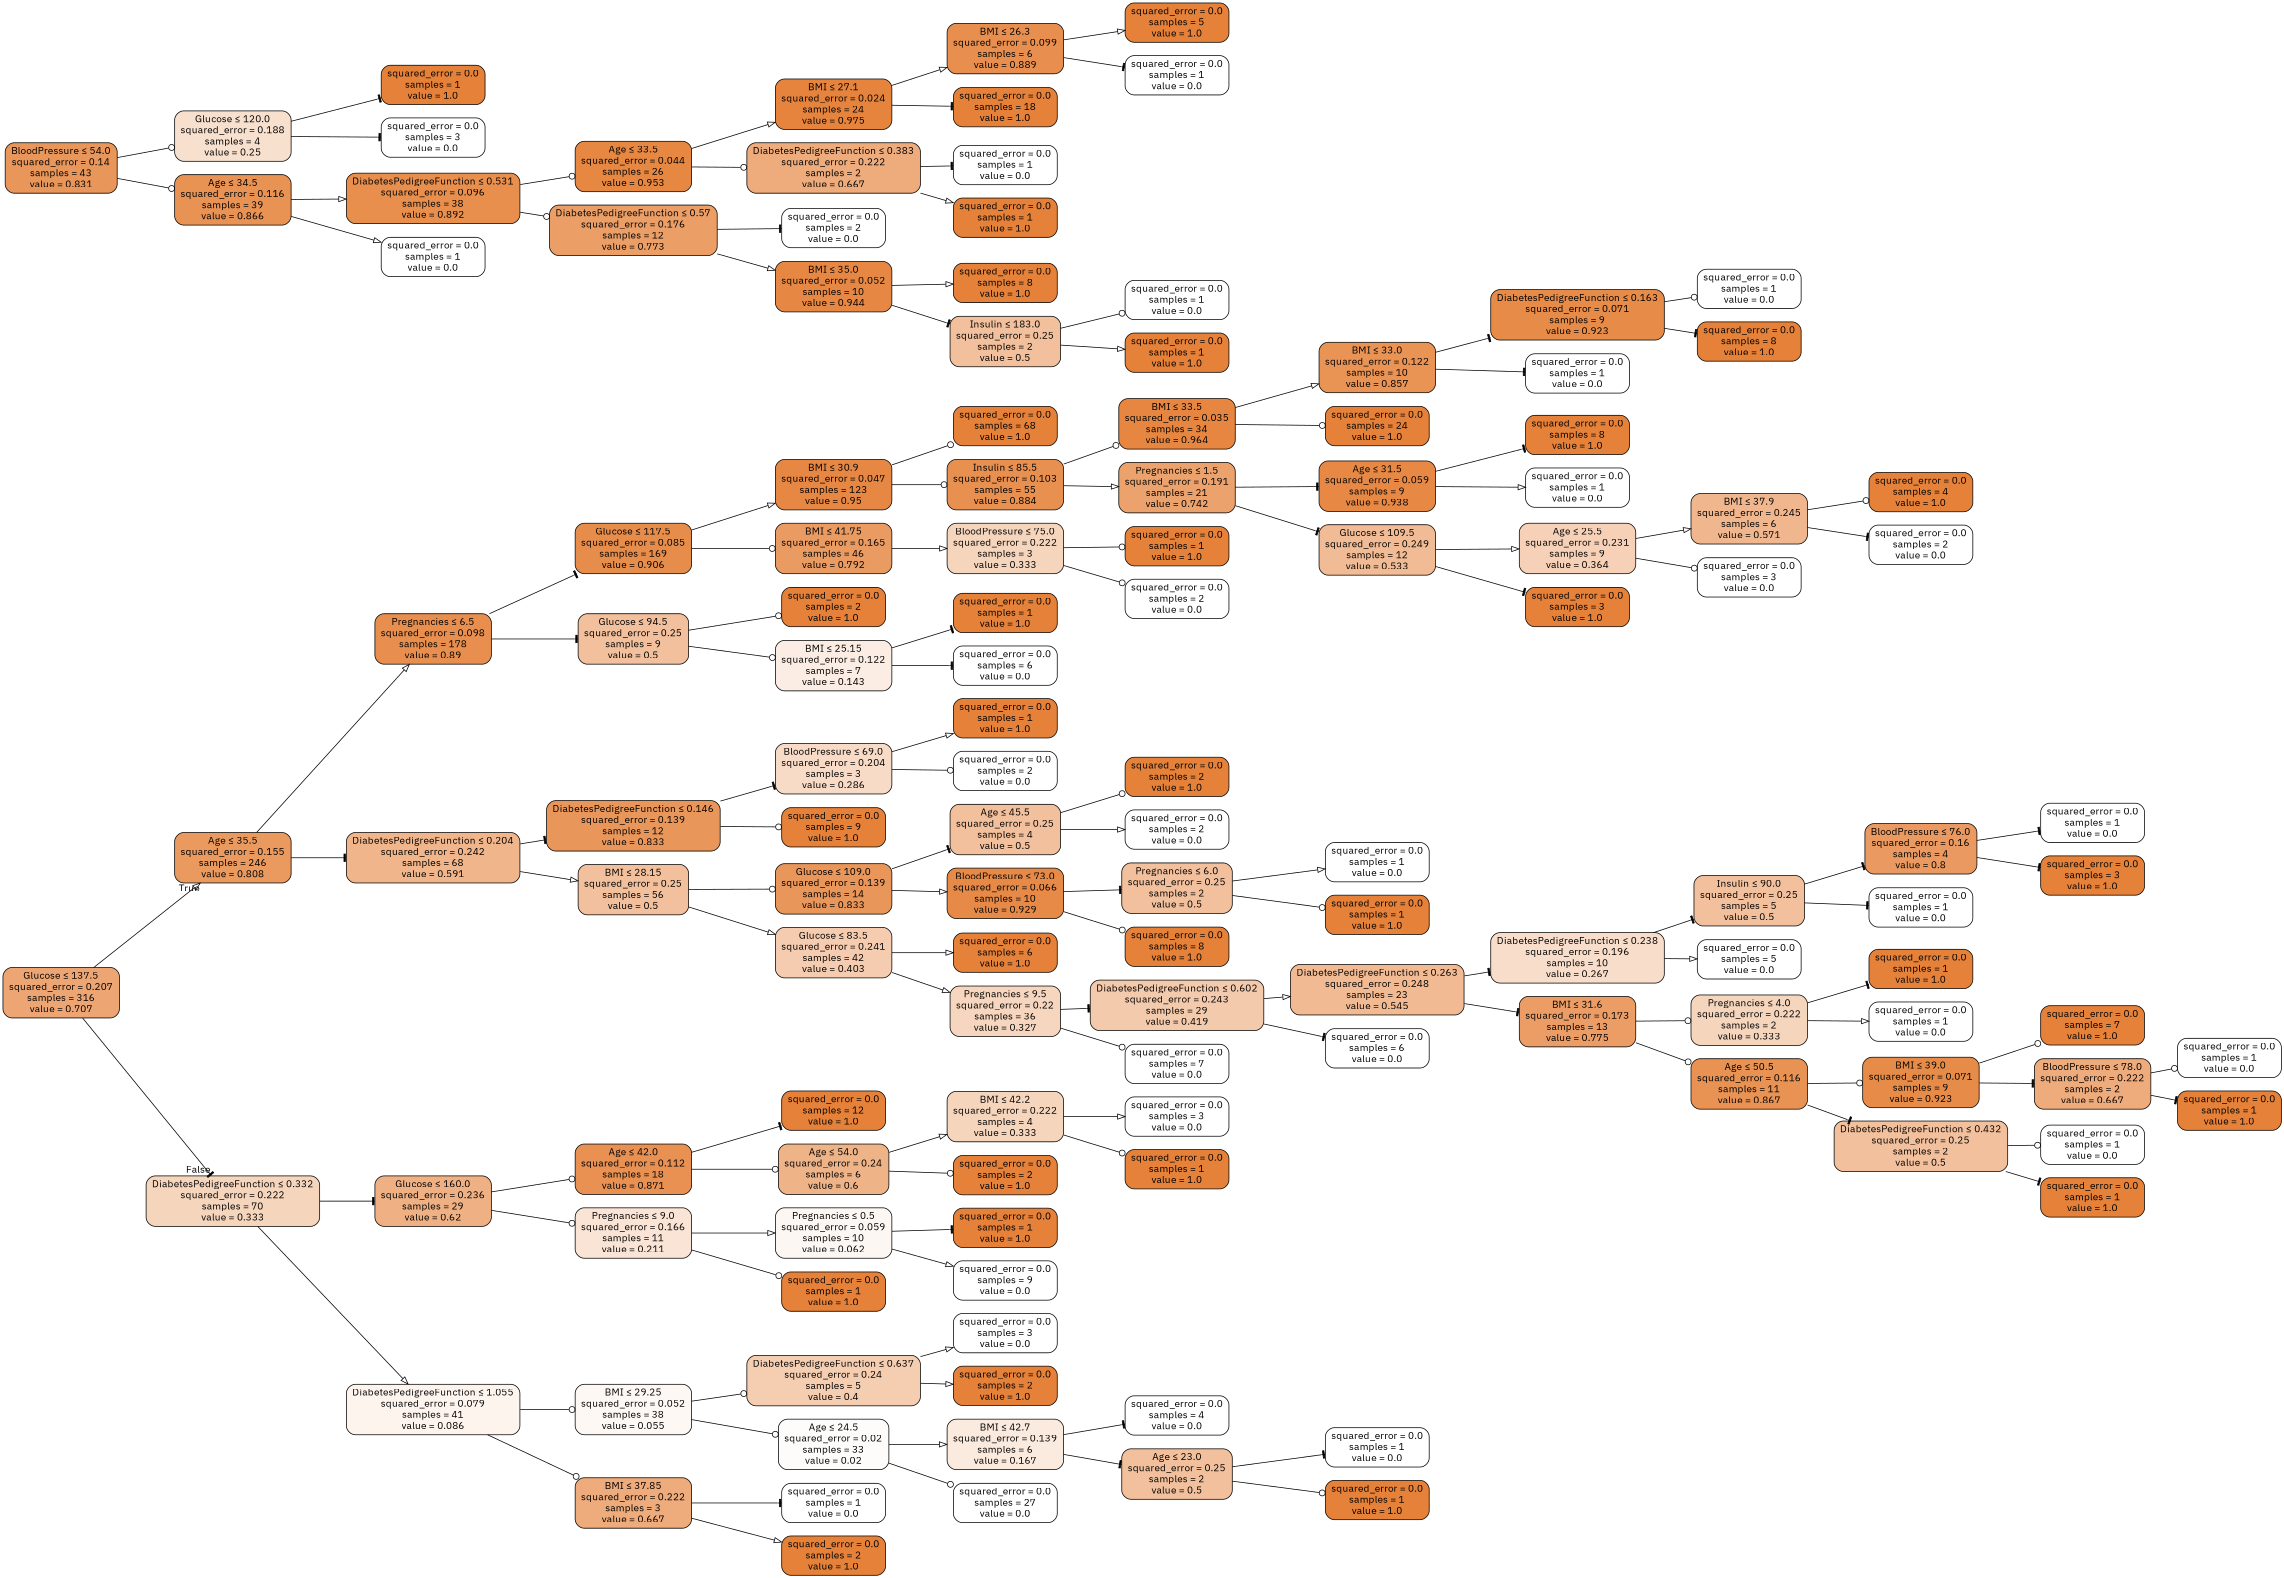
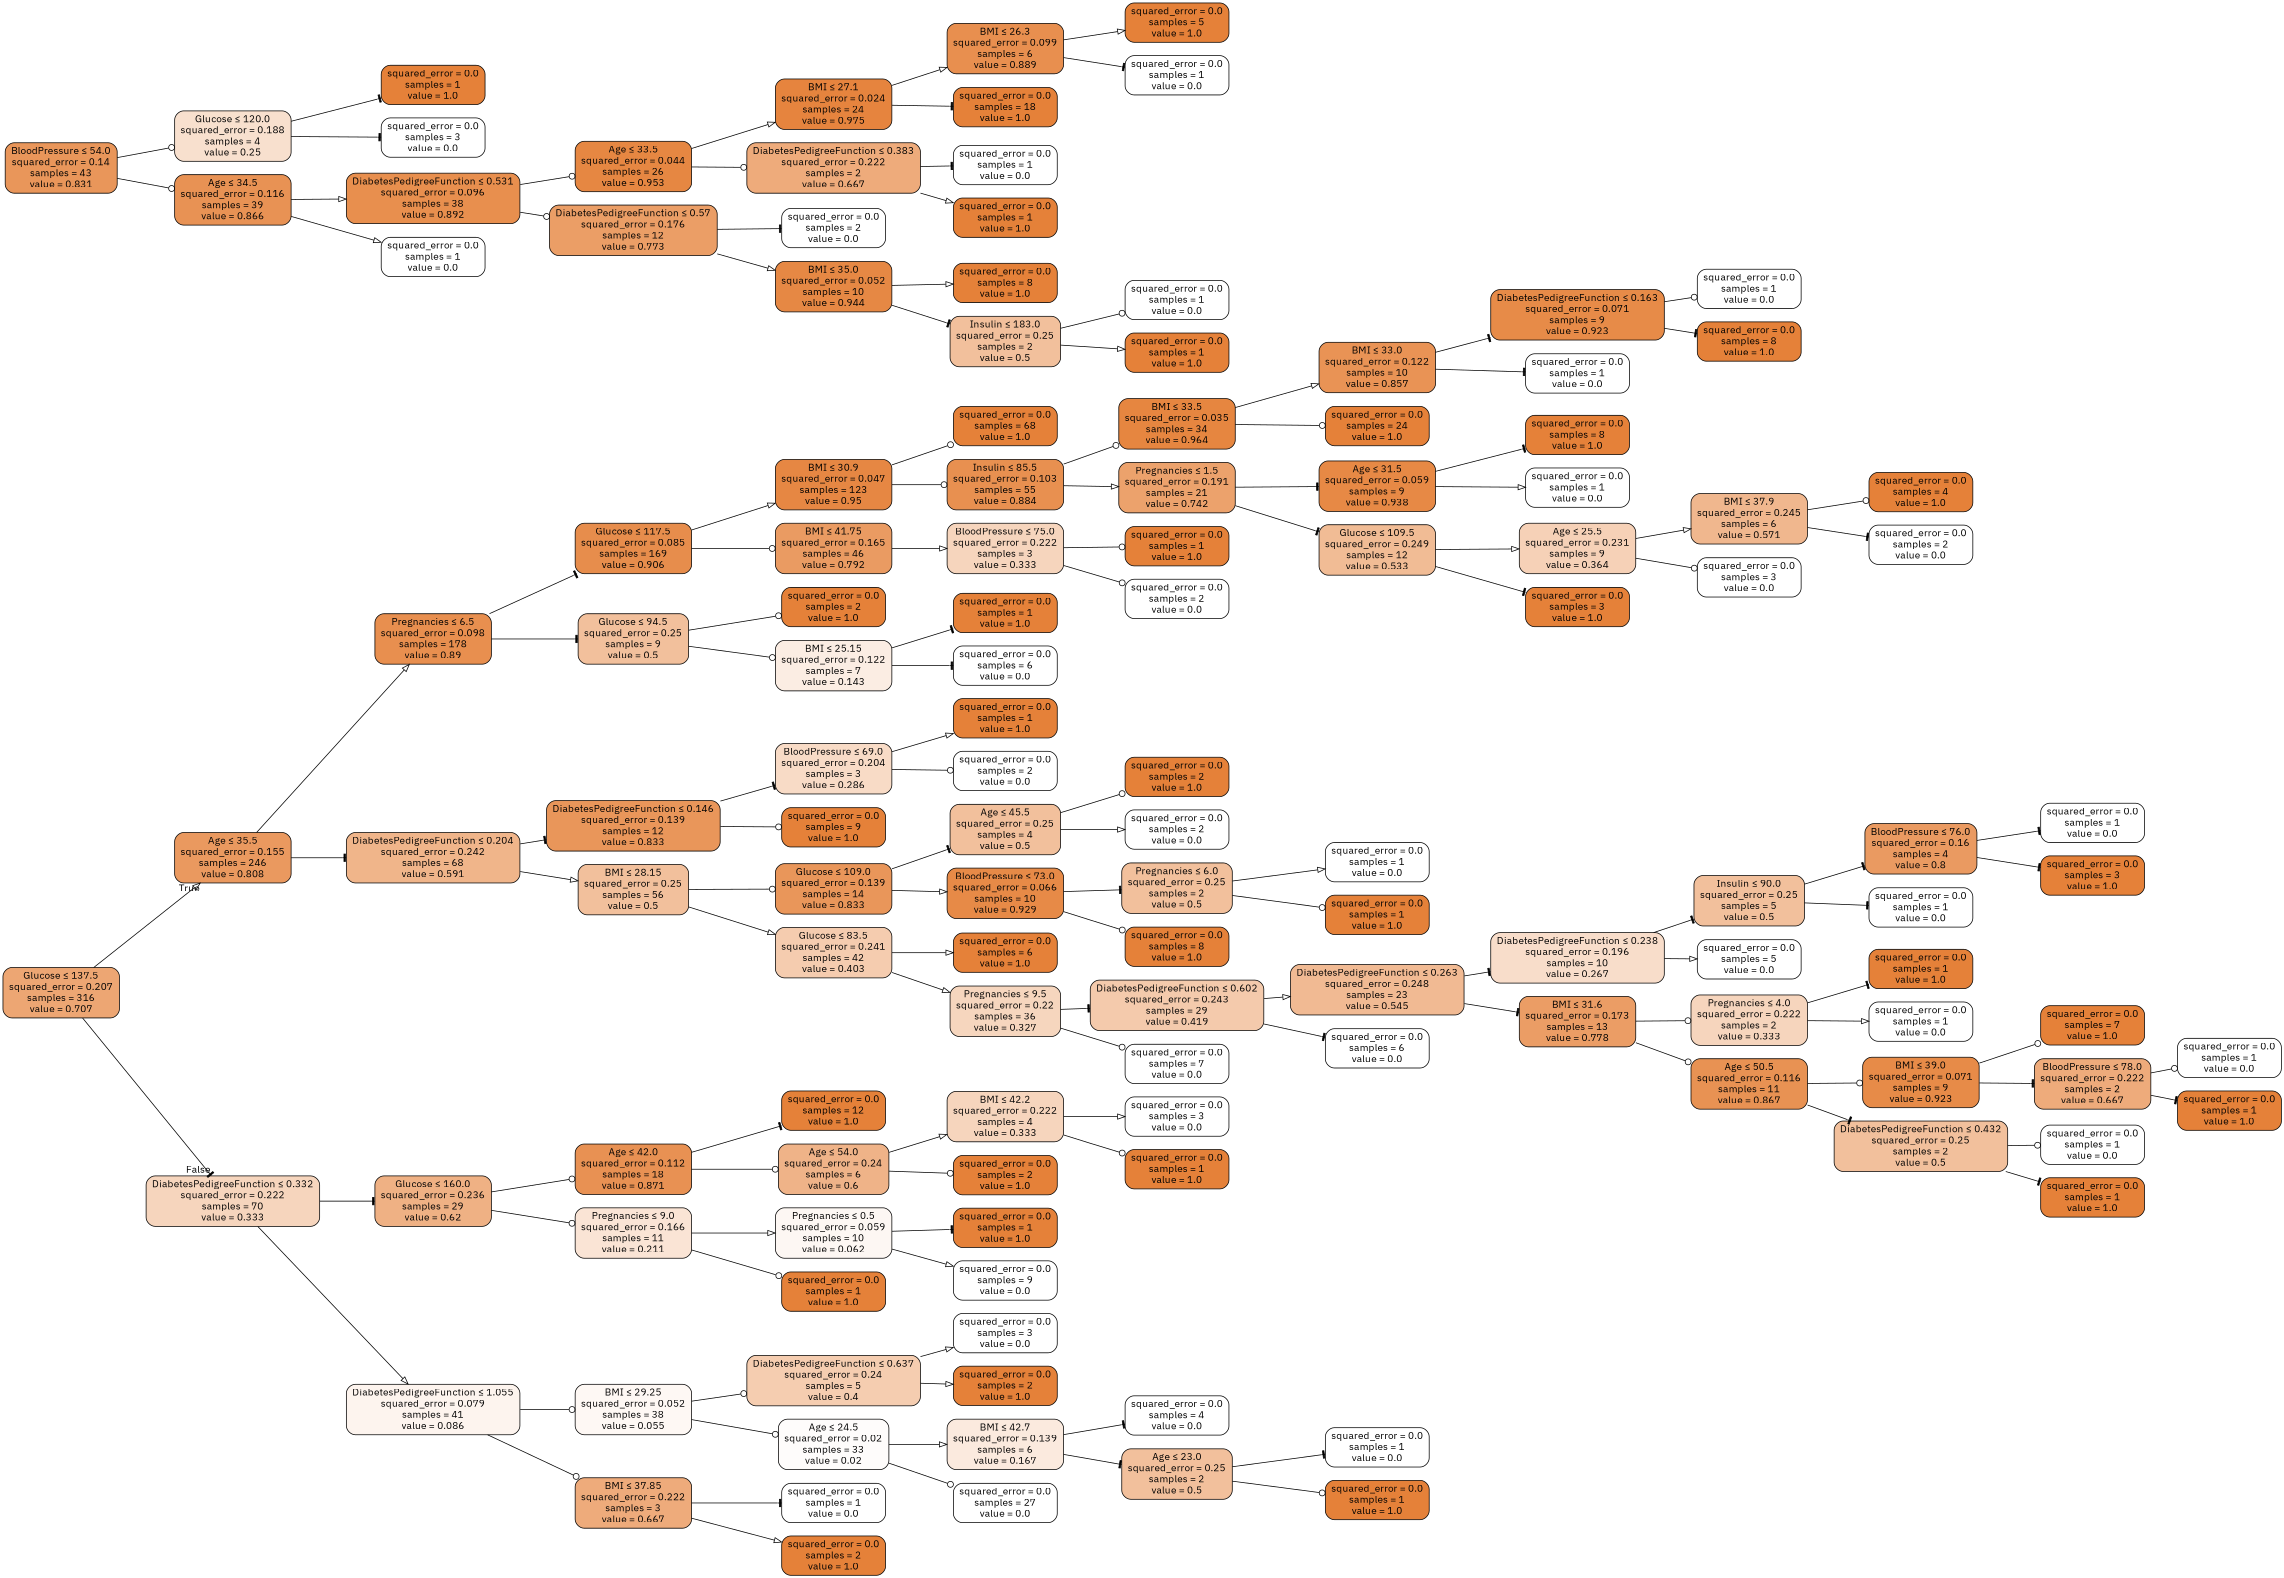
node "BMI ≤ 31.6": text "value = 0.775" -> "value = 0.778"
